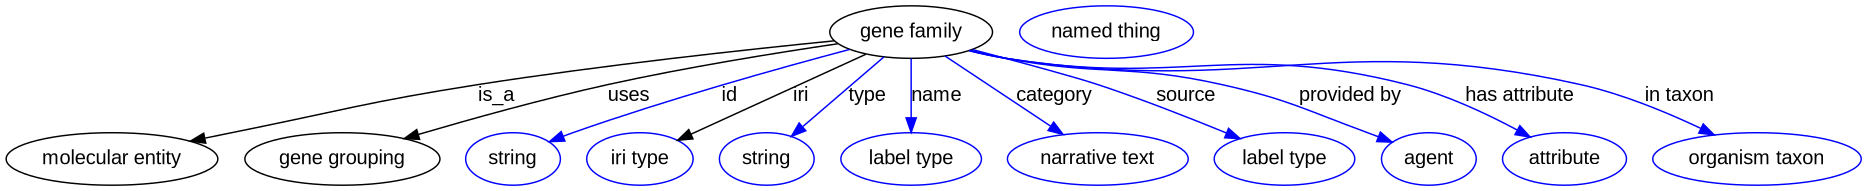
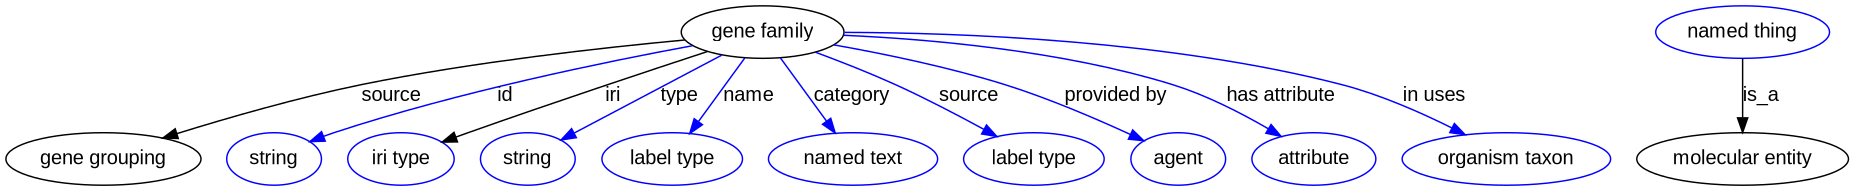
edge "gene family" -> "molecular entity": now "named thing" -> "molecular entity"
edge "gene family" -> "gene grouping": label "uses" -> "source"
edge "gene family" -> "organism taxon": label "in taxon" -> "in uses"
node "narrative text": label "narrative text" -> "named text"
